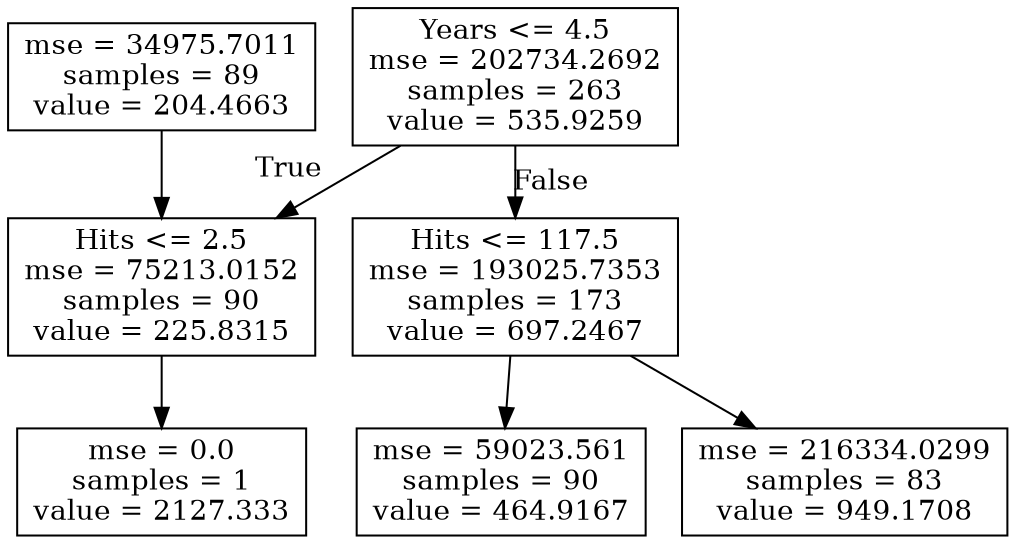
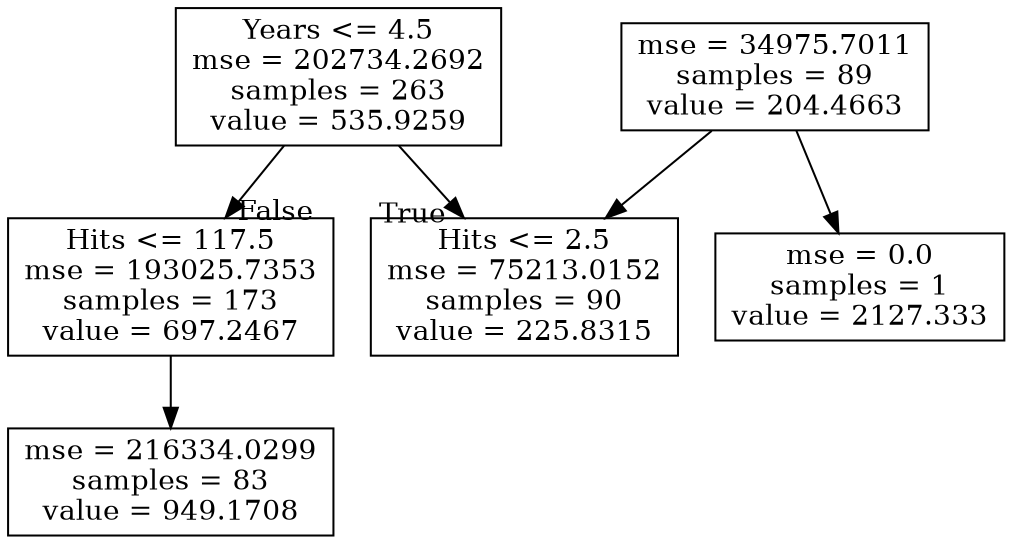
edge "Hits <= 2.5 mse = 75213.0152 samples = 90 value = 225.8315" -> "mse = 0.0 samples = 1 value = 2127.333": now "mse = 34975.7011 samples = 89 value = 204.4663" -> "mse = 0.0 samples = 1 value = 2127.333"
node "mse = 59023.561 samples = 90 value = 464.9167": removed
